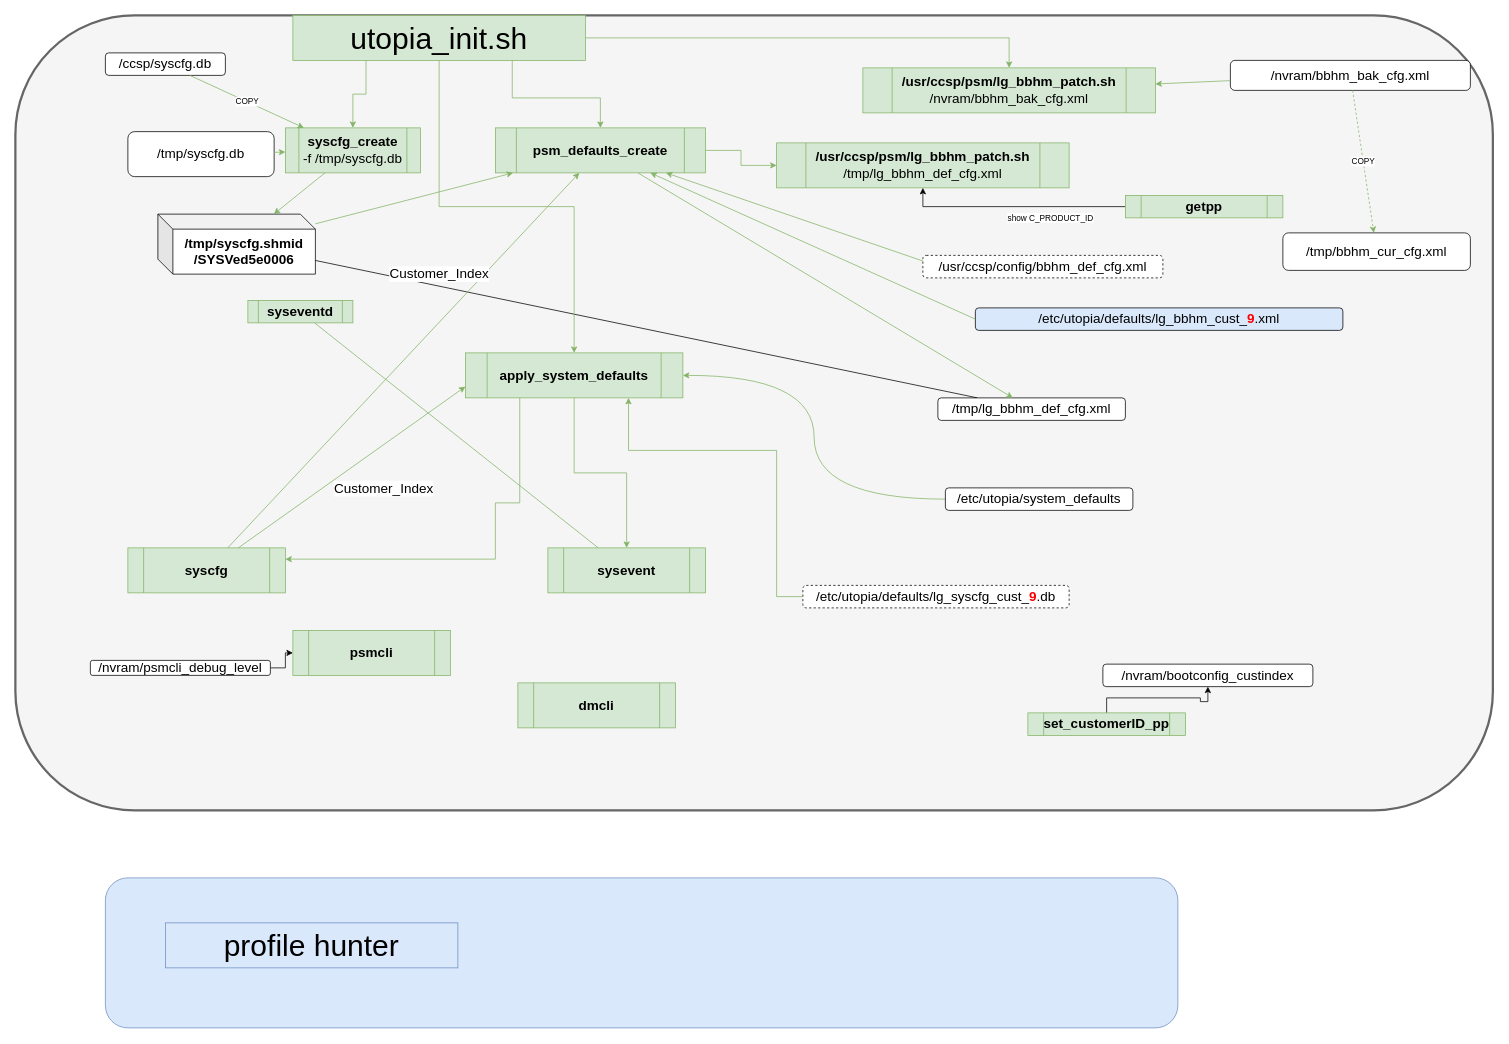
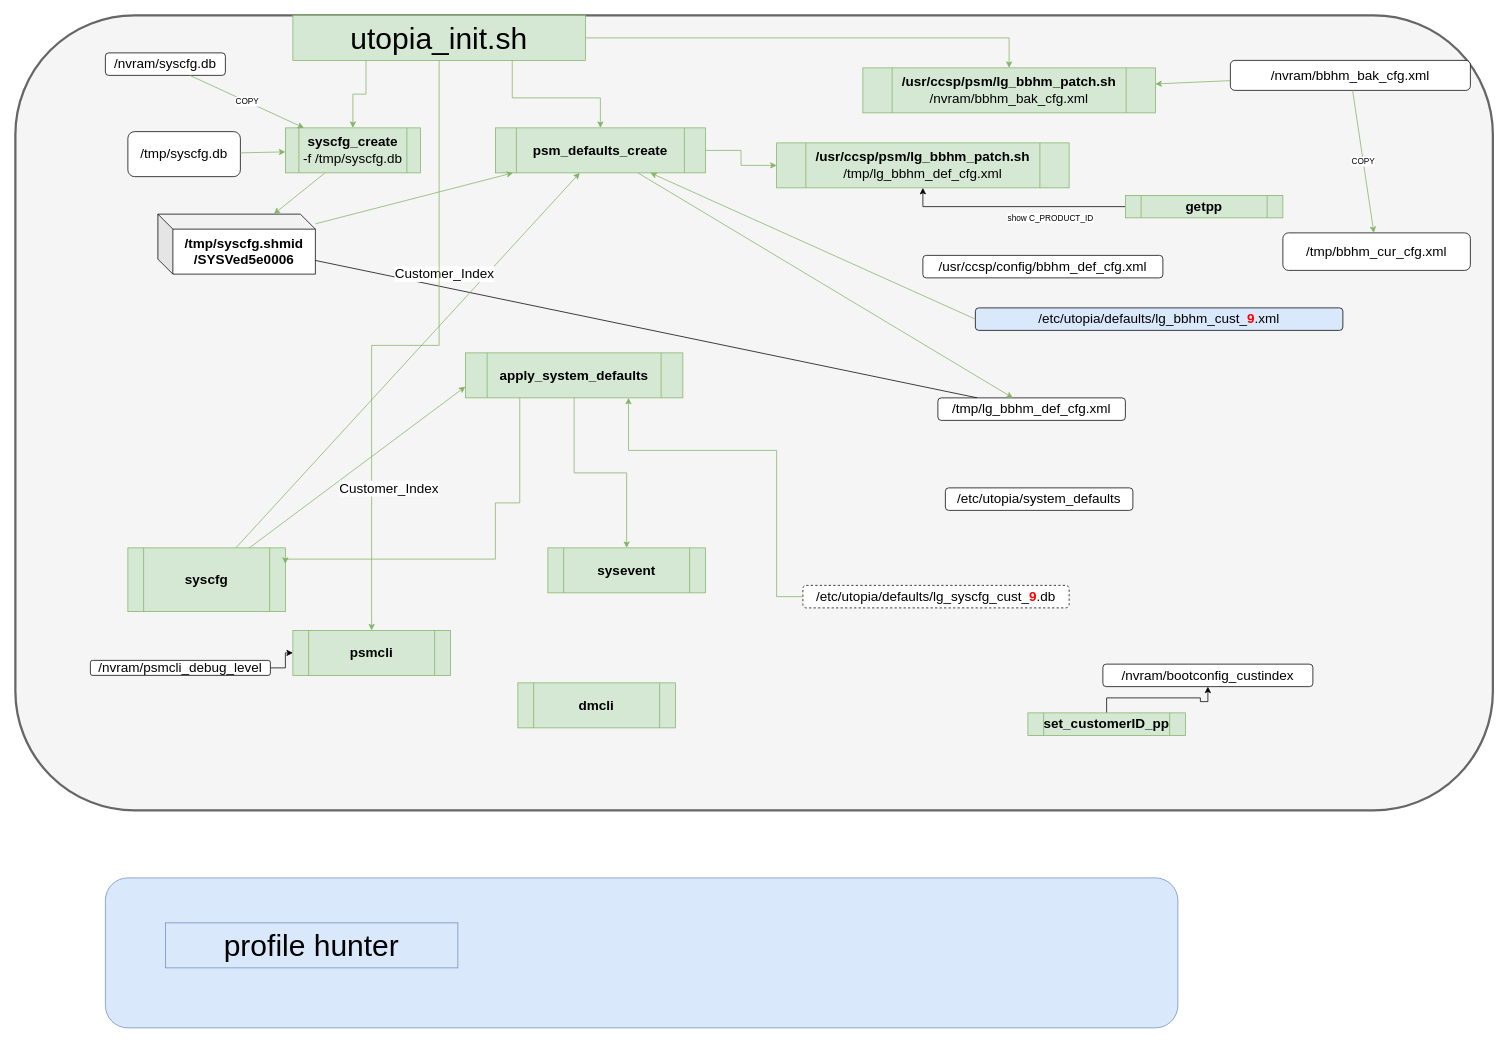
node "/ccsp/syscfg.db": label "/ccsp/syscfg.db" -> "/nvram/syscfg.db"
edge "/nvram/bbhm_bak_cfg.xml" -> "/tmp/bbhm_cur_cfg.xml": style dashed -> solid
node "/tmp/syscfg.db": size 146x45 -> 113x45
edge "utopia_init.sh" -> "apply_system_defaults": now "utopia_init.sh" -> "psmcli"
edge "/usr/ccsp/config/bbhm_def_cfg.xml" -> "psm_defaults_create": removed
node "/usr/ccsp/config/bbhm_def_cfg.xml": style dashed -> solid
node "syseventd": removed
edge "/etc/utopia/system_defaults" -> "apply_system_defaults": removed
edge "syseventd" -- "sysevent": removed
node "syscfg": size 158x45 -> 158x64
